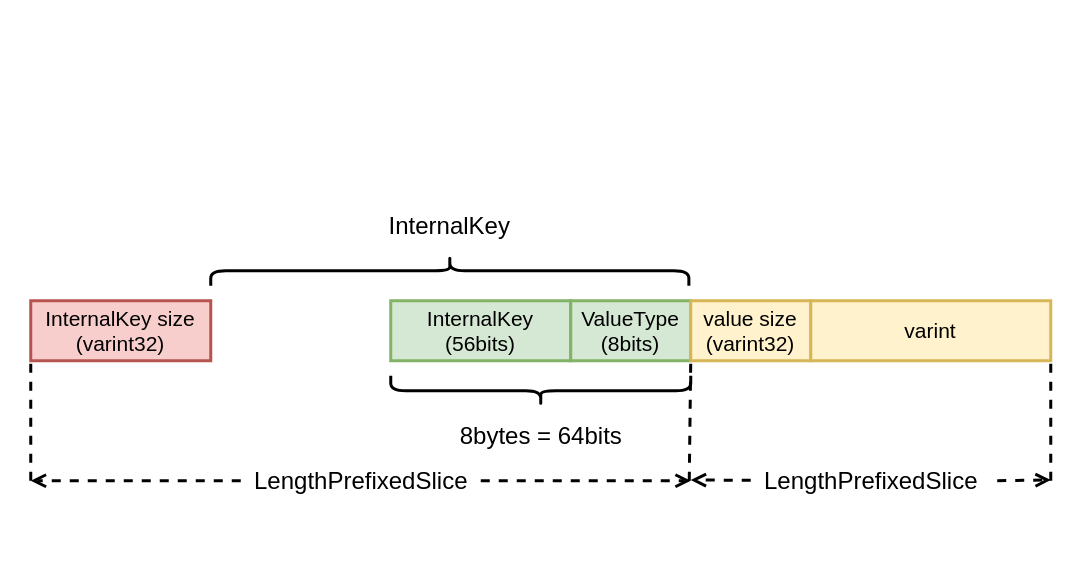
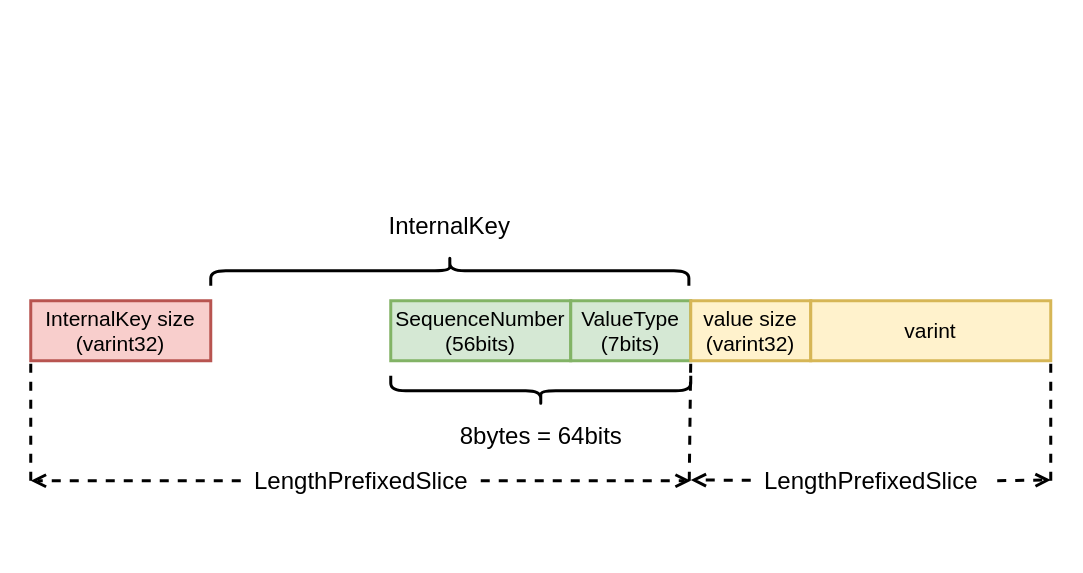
node "InternalKey(56bits)": label "InternalKey(56bits)" -> "SequenceNumber(56bits)"
node "ValueType(8bits)": label "ValueType(8bits)" -> "ValueType(7bits)"
